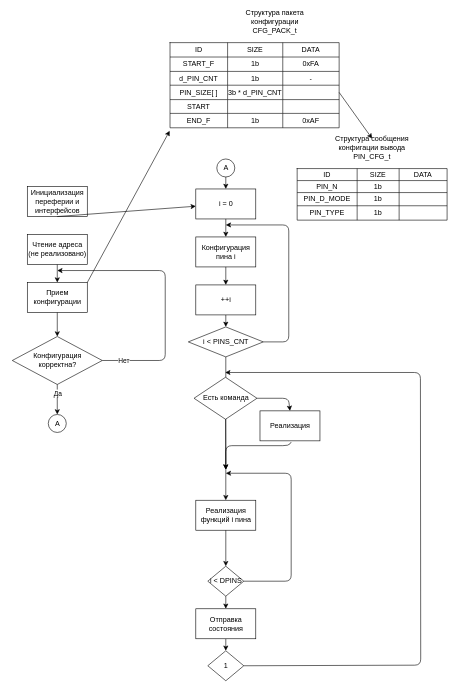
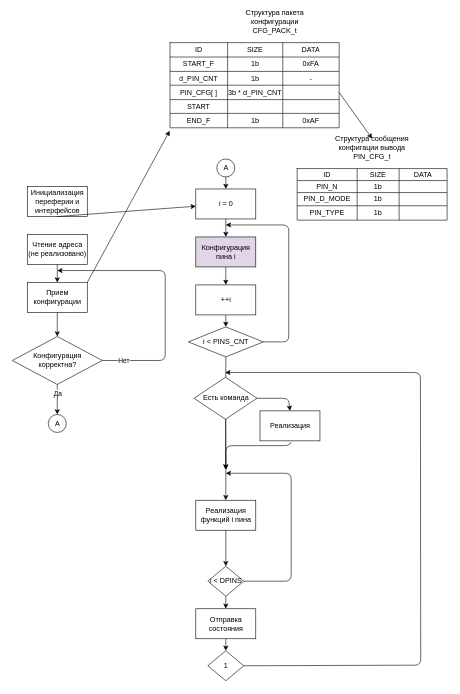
node "PIN_SIZE[ ]": label "PIN_SIZE[ ]" -> "PIN_CFG[ ]"
node "Конфигурация пина i": fillcolor #ffffff -> #e1d5e7
